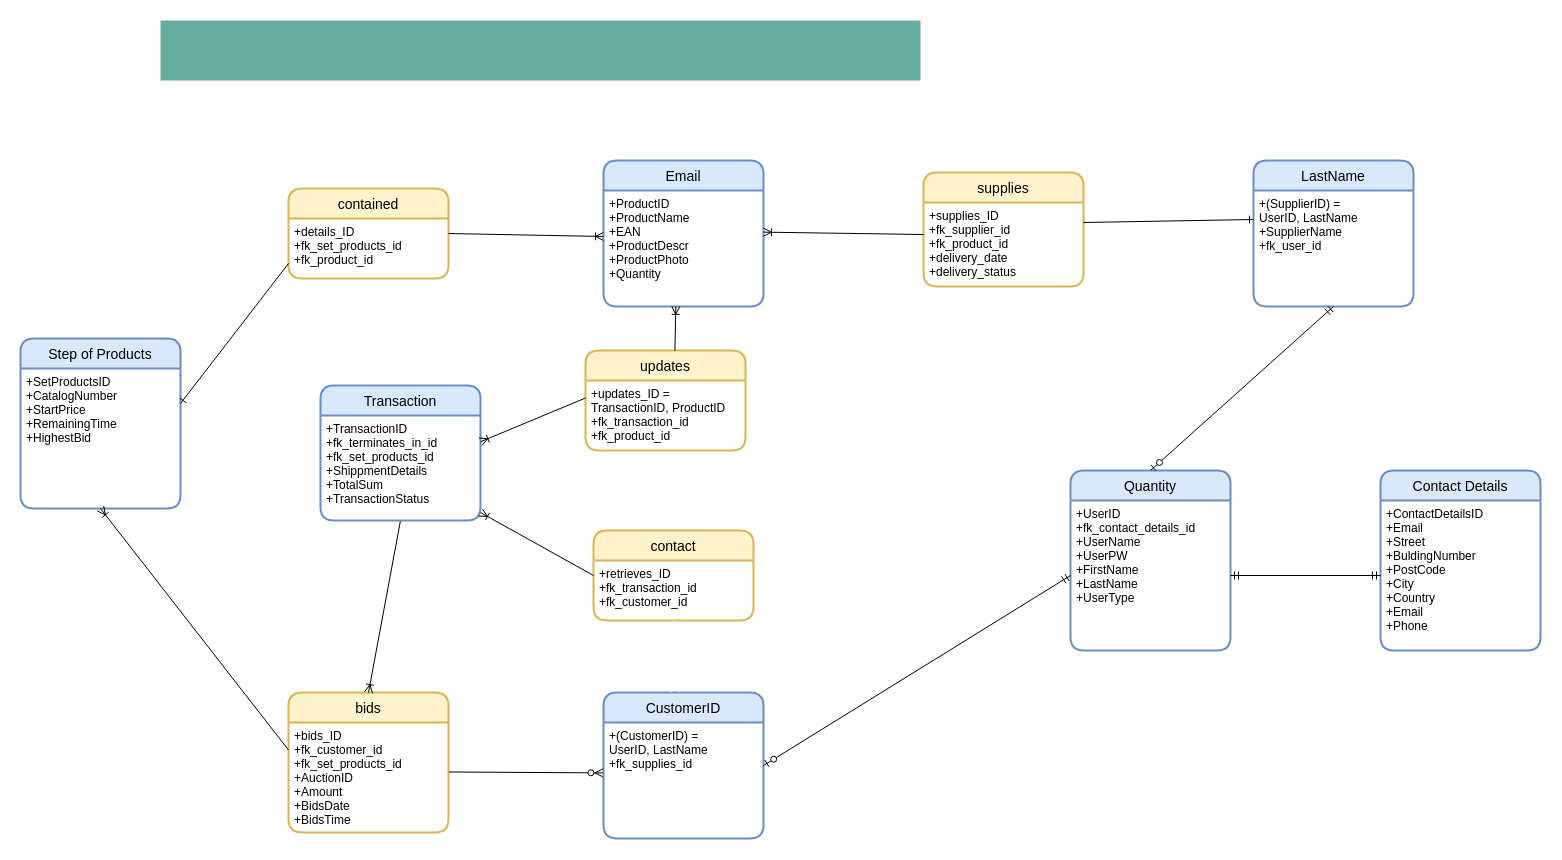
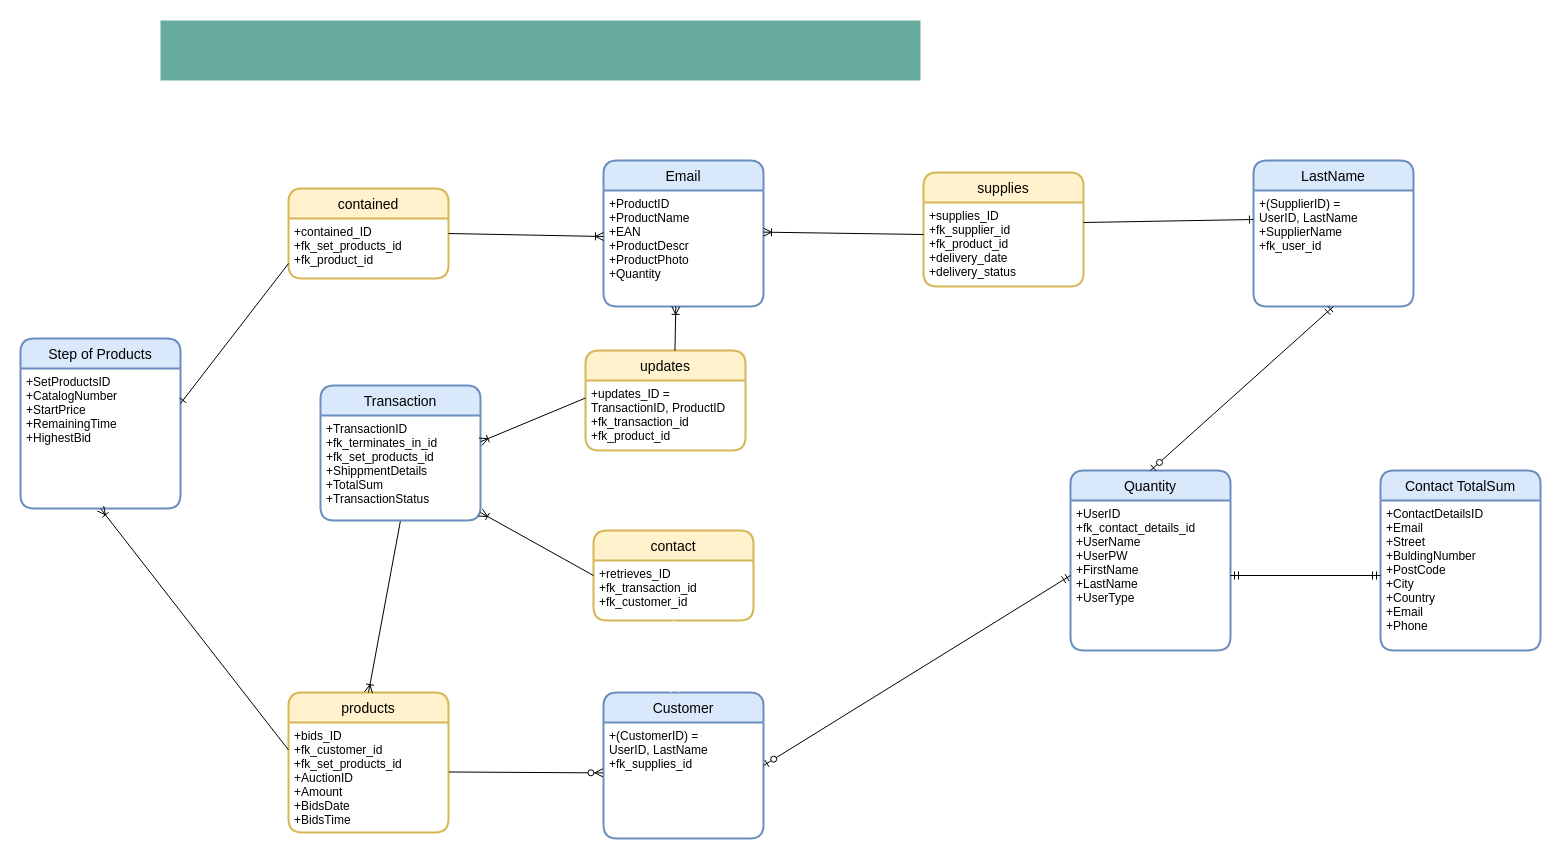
node "+details_ID +fk_set_products_id +fk_product_id": label "+details_ID +fk_set_products_id +fk_product_id" -> "+contained_ID +fk_set_products_id +fk_product_id"
node "Contact Details": label "Contact Details" -> "Contact TotalSum"
node "bids": label "bids" -> "products"
node "CustomerID": label "CustomerID" -> "Customer"
